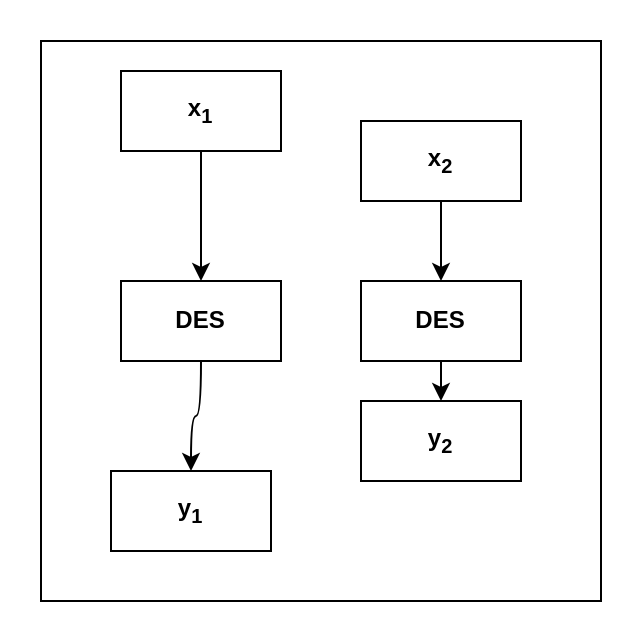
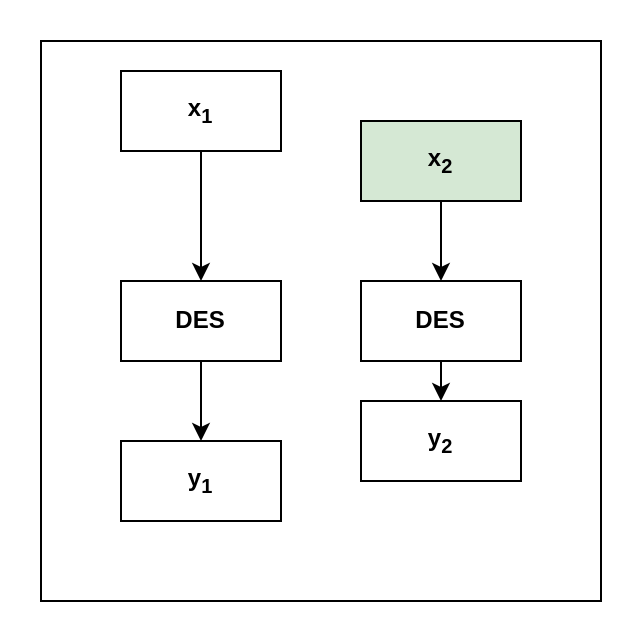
node "x2": fillcolor #ffffff -> #d5e8d4
node "y1": moved (191, 511) -> (201, 481)
